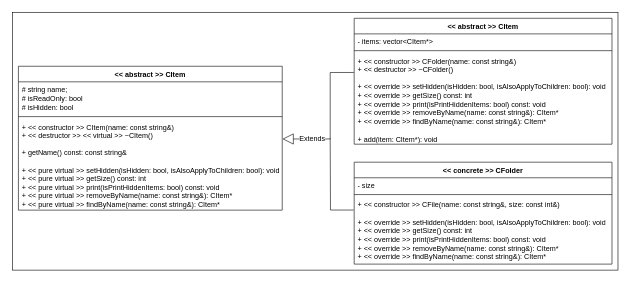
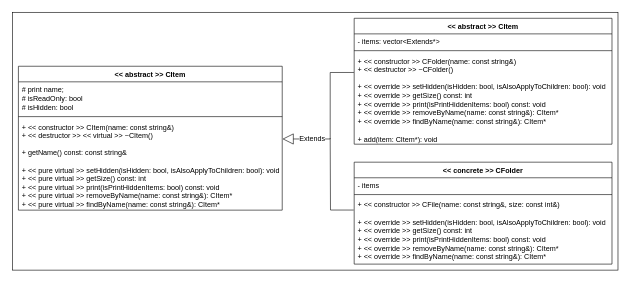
node "- items: vector<CItem*>": label "- items: vector<CItem*>" -> "- items: vector<Extends*>"
node "# string name; # isReadOnly: bool # isHidden: bool": label "# string name; # isReadOnly: bool # isHidden: bool" -> "# print name; # isReadOnly: bool # isHidden: bool"
node "- size": label "- size" -> "- items"
